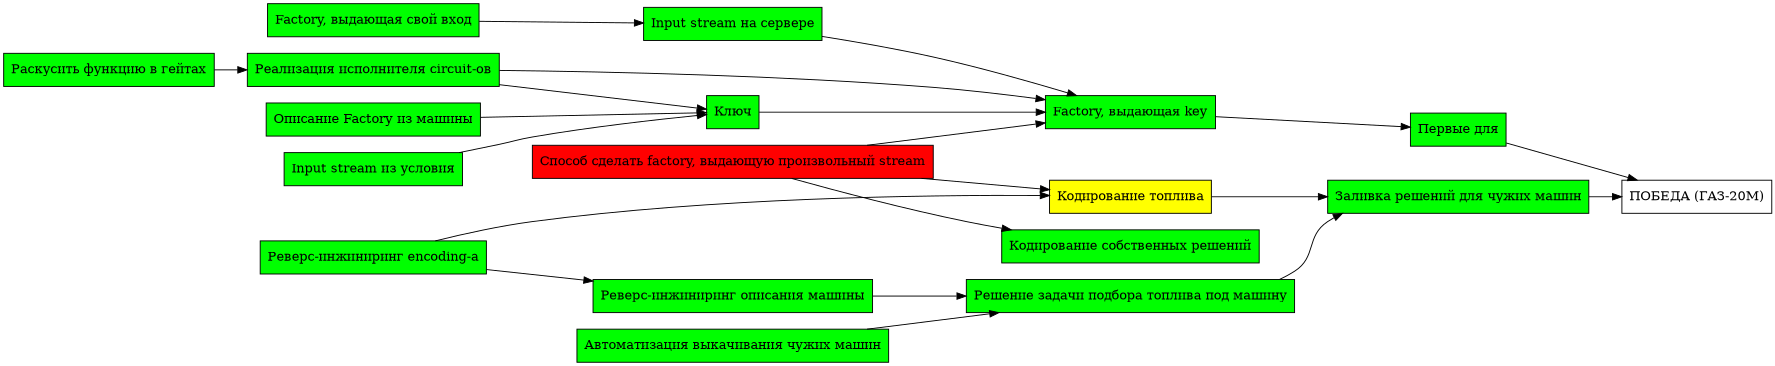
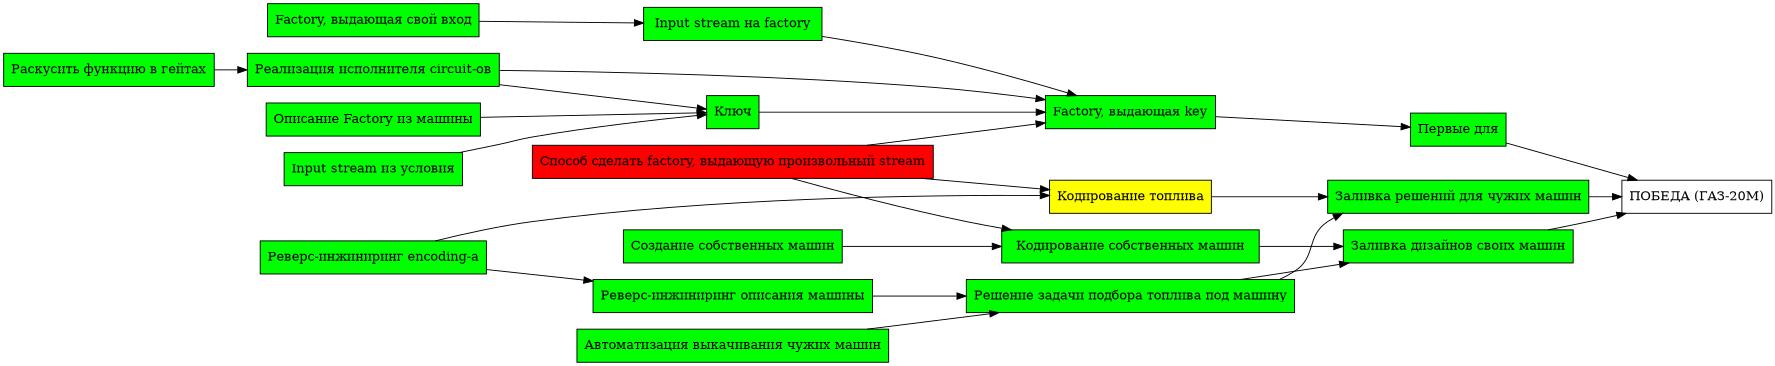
node "Input stream на сервере": label "Input stream на сервере" -> "Input stream на factory"
node "Создание собственных машин": added
node "Кодирование собственных решений": label "Кодирование собственных решений" -> "Кодирование собственных машин"
node "Заливка дизайнов своих машин": added
